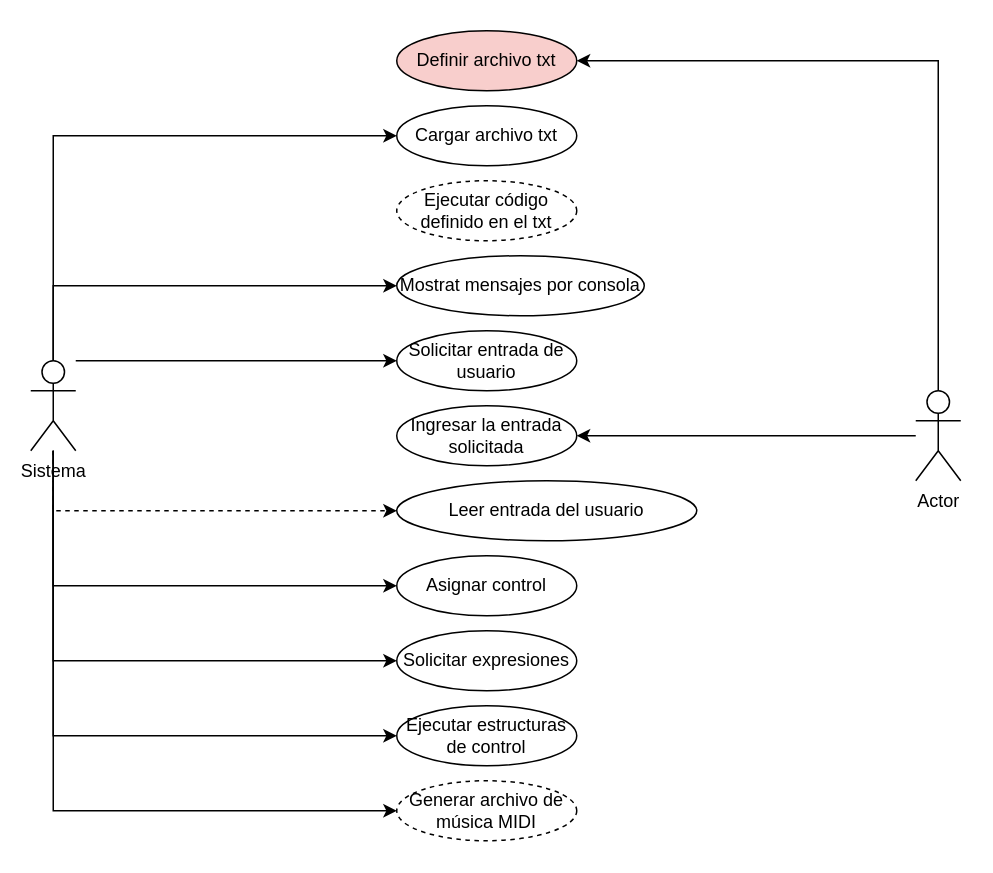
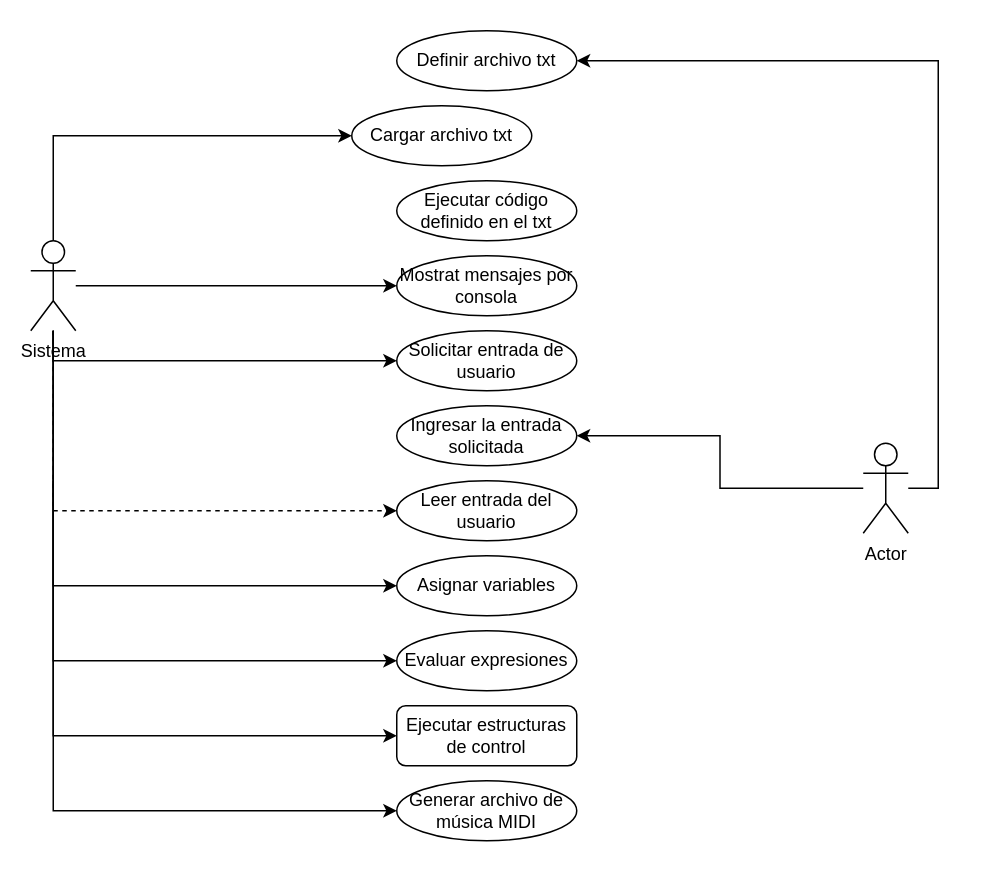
node "Definir archivo txt": fillcolor #f8cecc -> #ffffff
node "Cargar archivo txt": moved (487, 136) -> (442, 136)
node "Ejecutar código definido en el txt": style dashed -> solid
node "Mostrat mensajes por consola": size 248x60 -> 180x60
node "Sistema": moved (53, 406) -> (53, 286)
node "Actor": moved (938, 436) -> (886, 488)
node "Leer entrada del usuario": size 300x60 -> 180x60
node "Asignar control": label "Asignar control" -> "Asignar variables"
node "Solicitar expresiones": label "Solicitar expresiones" -> "Evaluar expresiones"
node "Ejecutar estructuras de control": shape ellipse -> rounded rectangle
node "Generar archivo de música MIDI": style dashed -> solid
